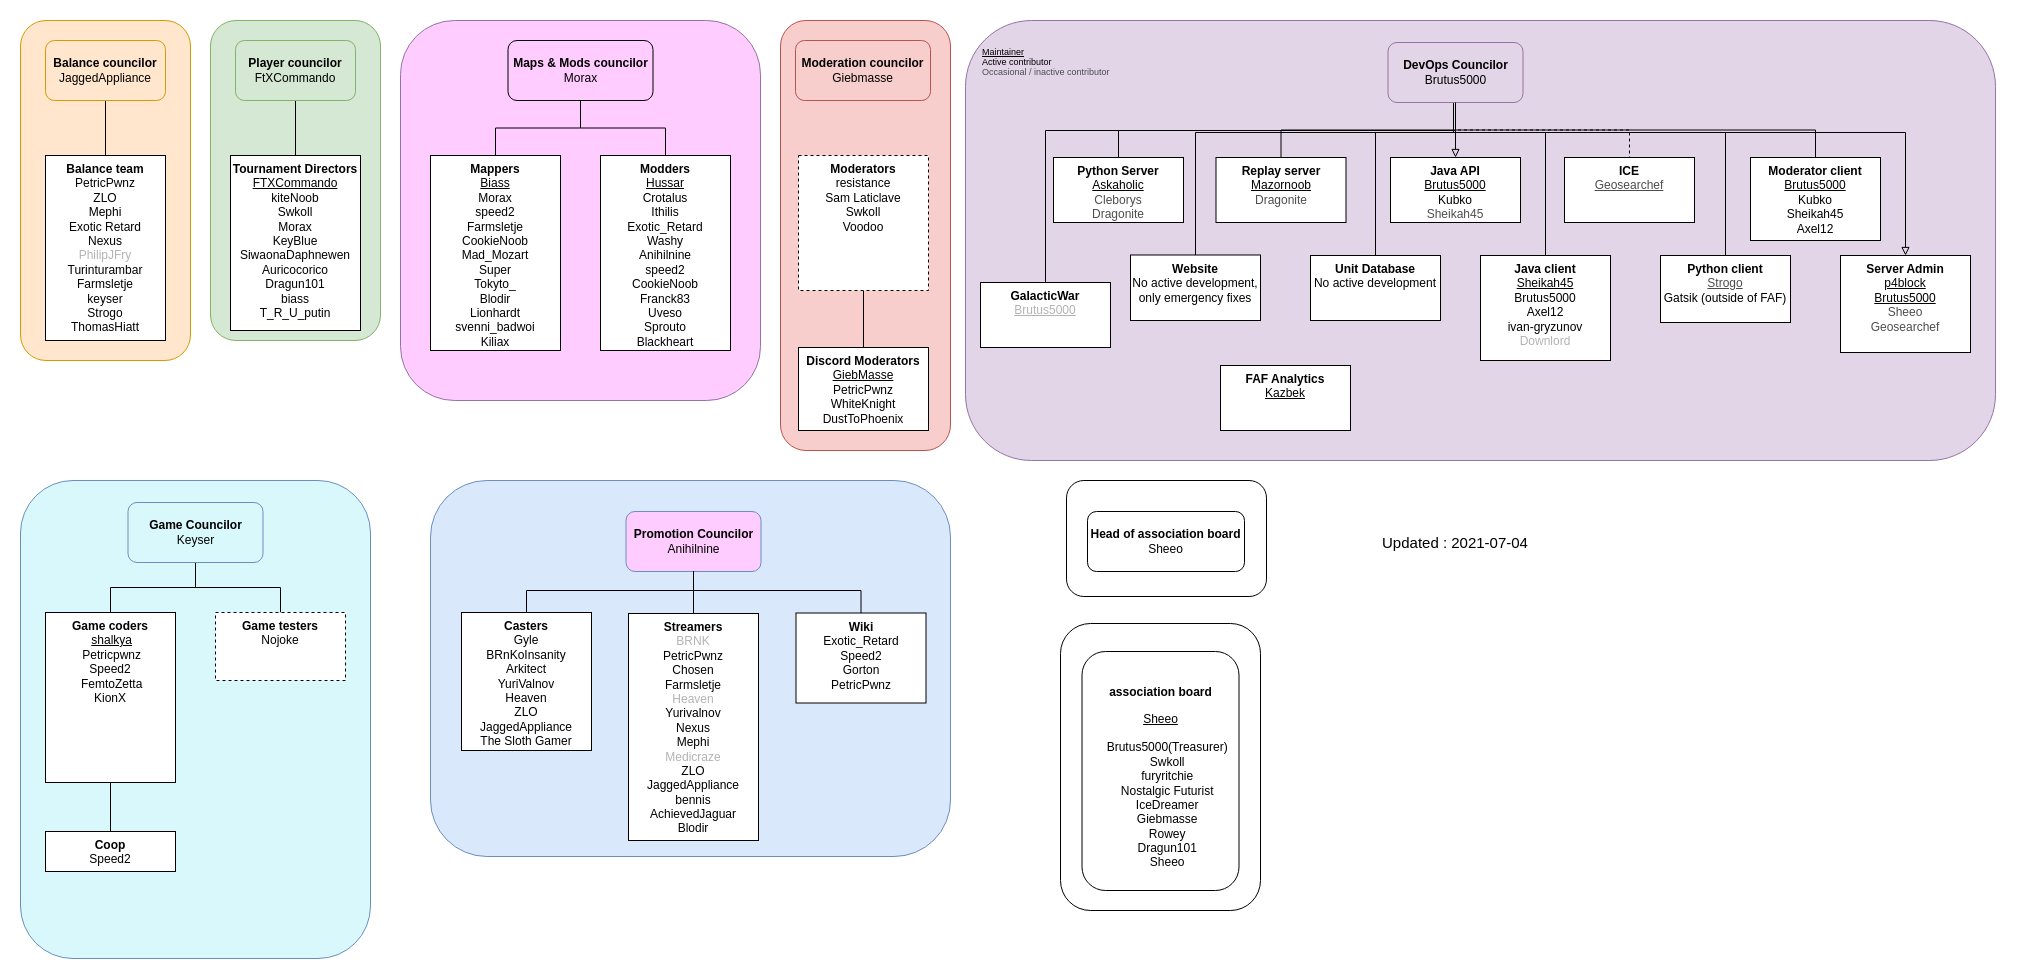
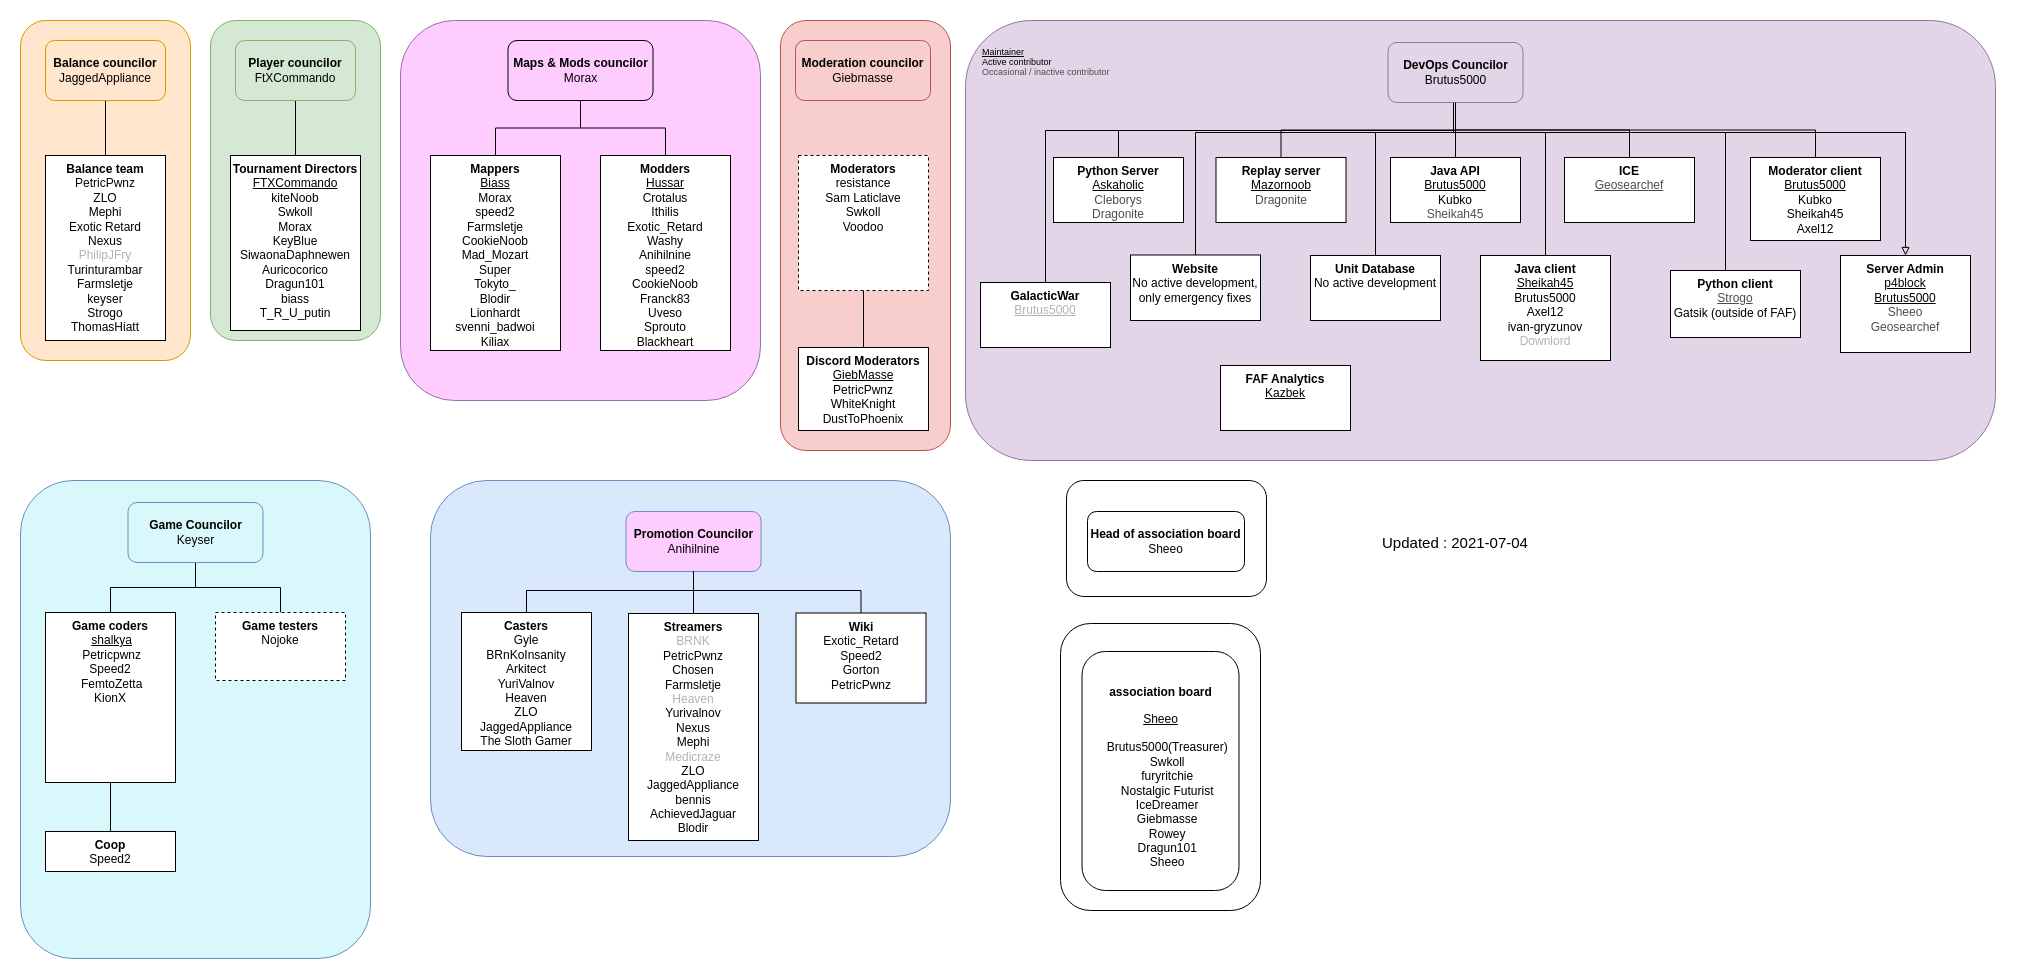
edge "DevOps Councilor Brutus5000" -- "ICE Geosearchef": style dashed -> solid
edge "DevOps Councilor Brutus5000" -> "Java API Brutus5000 Kubko Sheikah45": arrowhead block -> none
node "Python client Strogo Gatsik (outside of FAF)": moved (1726, 289) -> (1736, 304)
